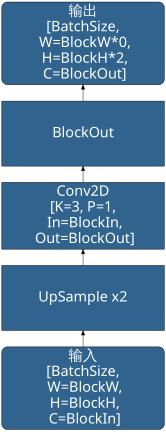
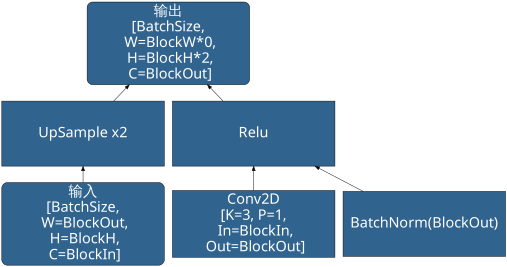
node "BlockOut": label "BlockOut" -> "Relu"
node "BatchNorm(BlockOut)": added
edge "UpSample x2" -> "Conv2D [K=3, P=1, In=BlockIn, Out=BlockOut]": now "UpSample x2" -> "输出 [BatchSize, W=BlockW*0, H=BlockH*2, C=BlockOut]"
node "输入 [BatchSize, W=BlockW, H=BlockH, C=BlockIn]": label "输入 [BatchSize, W=BlockW, H=BlockH, C=BlockIn]" -> "输入 [BatchSize, W=BlockOut, H=BlockH, C=BlockIn]"
